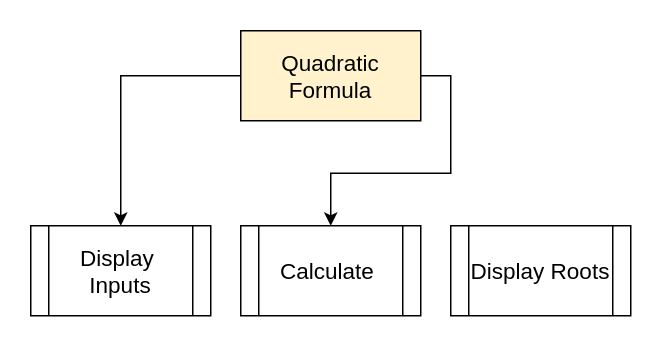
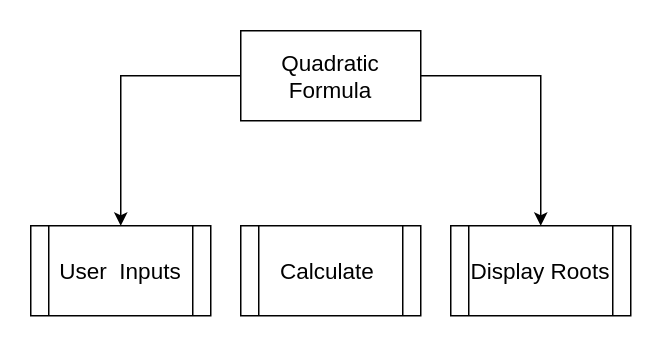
node "Quadratic Formula": fillcolor #fff2cc -> #ffffff
edge "Quadratic Formula" -> "Calculate": now "Quadratic Formula" -> "Display Roots"
node "Display Inputs": label "Display Inputs" -> "User Inputs"
